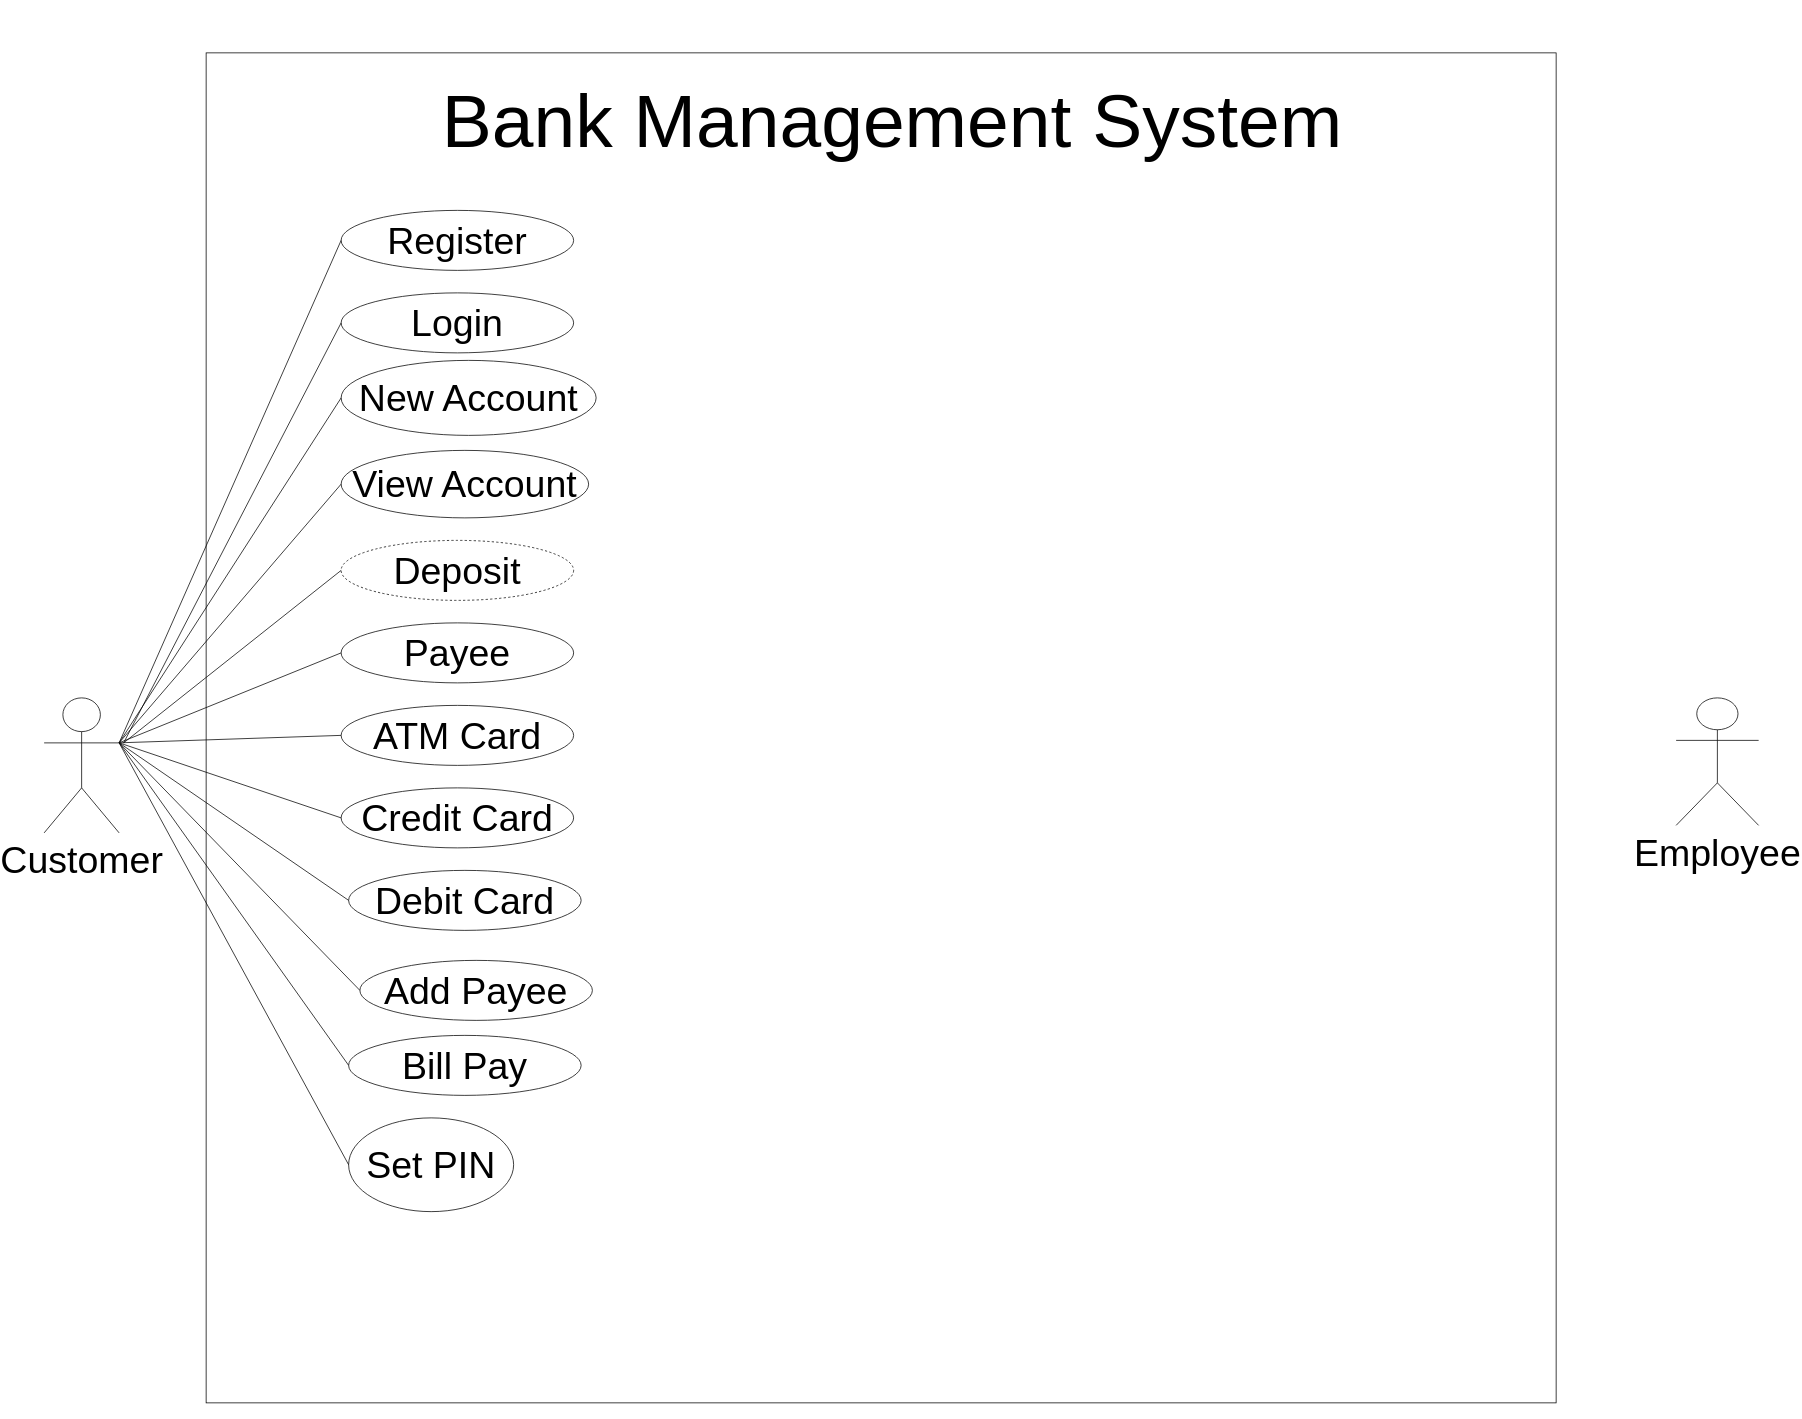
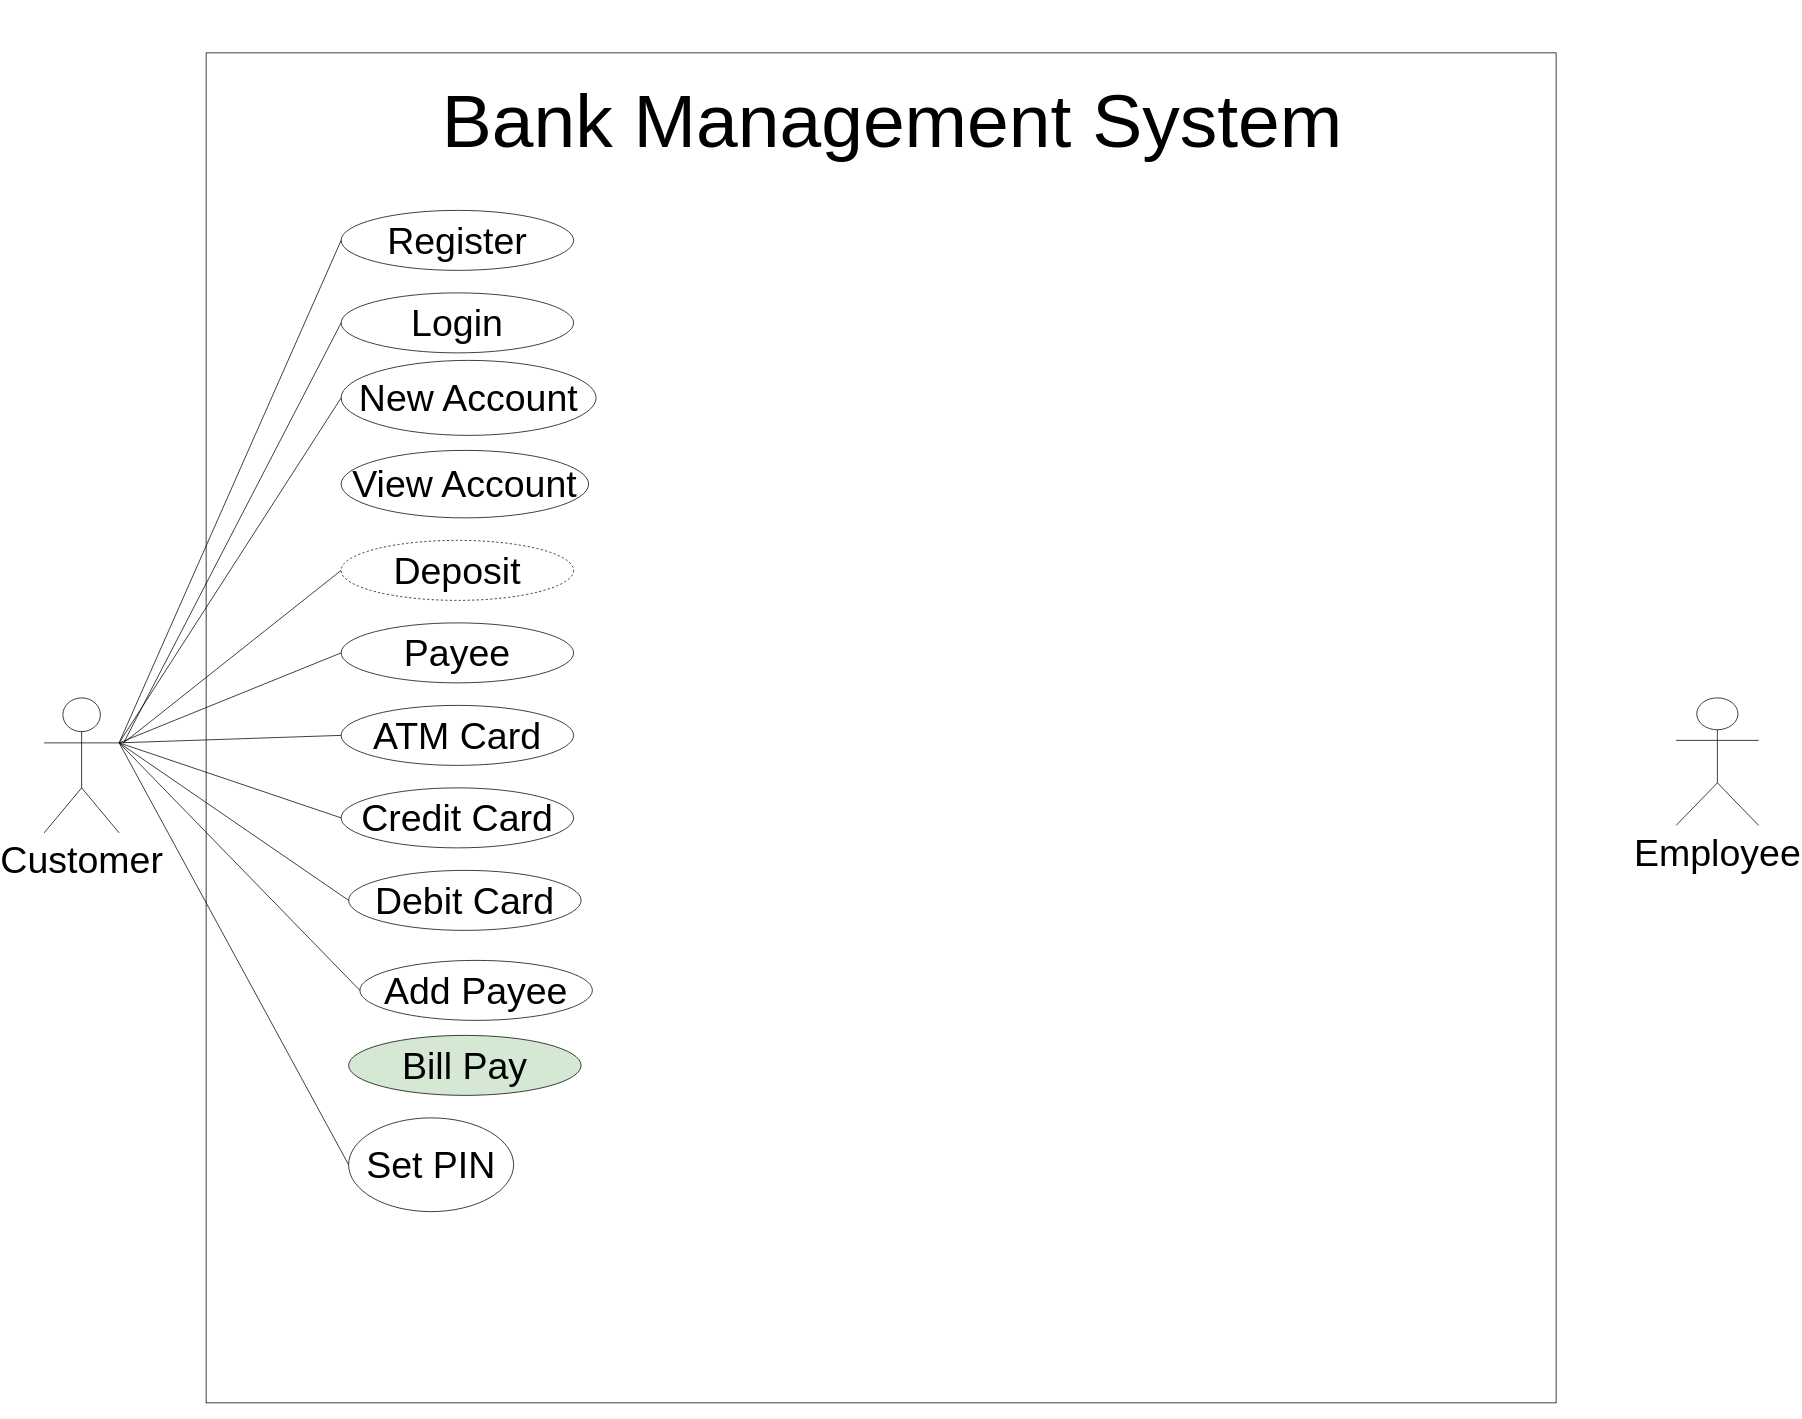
edge "View Account" -- "Customer": removed
edge "Customer" -- "Bill Pay": removed
node "Bill Pay": fillcolor #ffffff -> #d5e8d4
